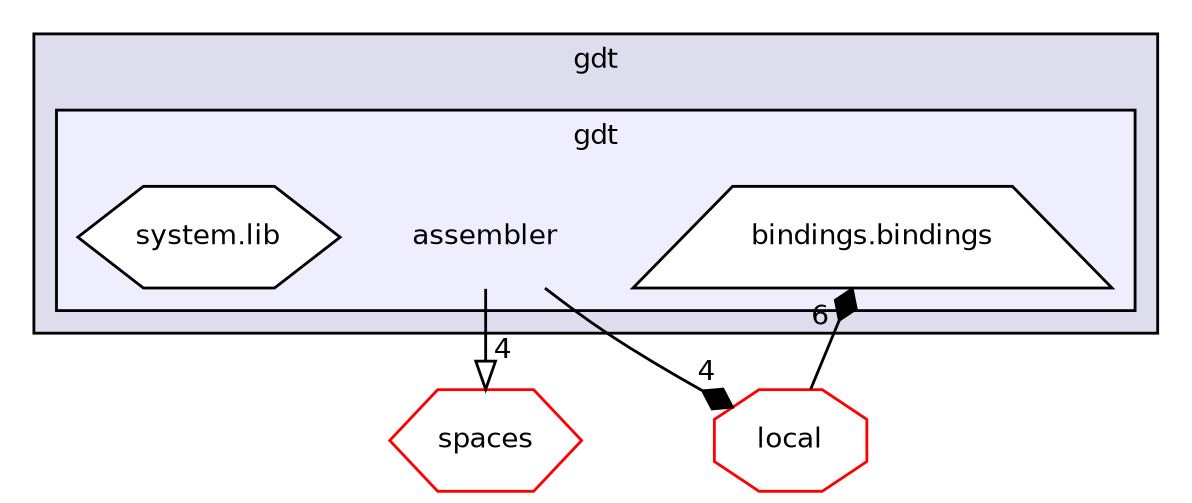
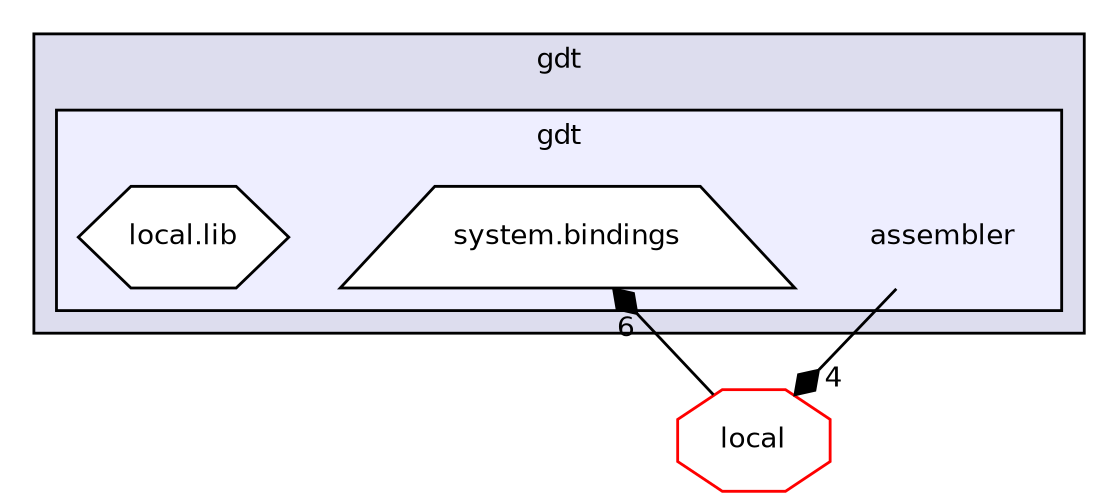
node "system.lib": label "system.lib" -> "local.lib"
node "bindings.bindings": label "bindings.bindings" -> "system.bindings"
node "spaces": removed
